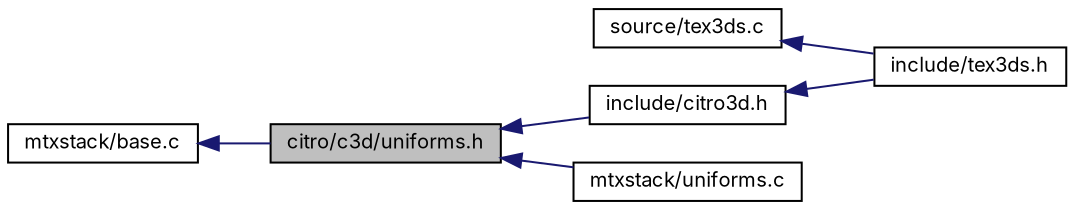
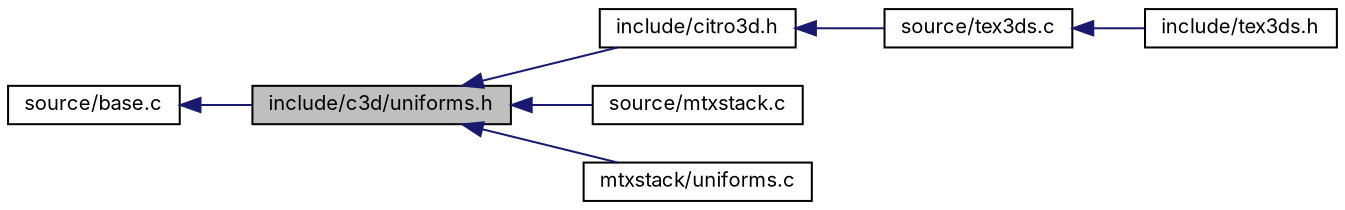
edge "include/tex3ds.h" -> "include/citro3d.h": now "source/tex3ds.c" -> "include/citro3d.h"
node "source/mtxstack.c": added
node "mtxstack/base.c": label "mtxstack/base.c" -> "source/base.c"
node "citro/c3d/uniforms.h": label "citro/c3d/uniforms.h" -> "include/c3d/uniforms.h"
